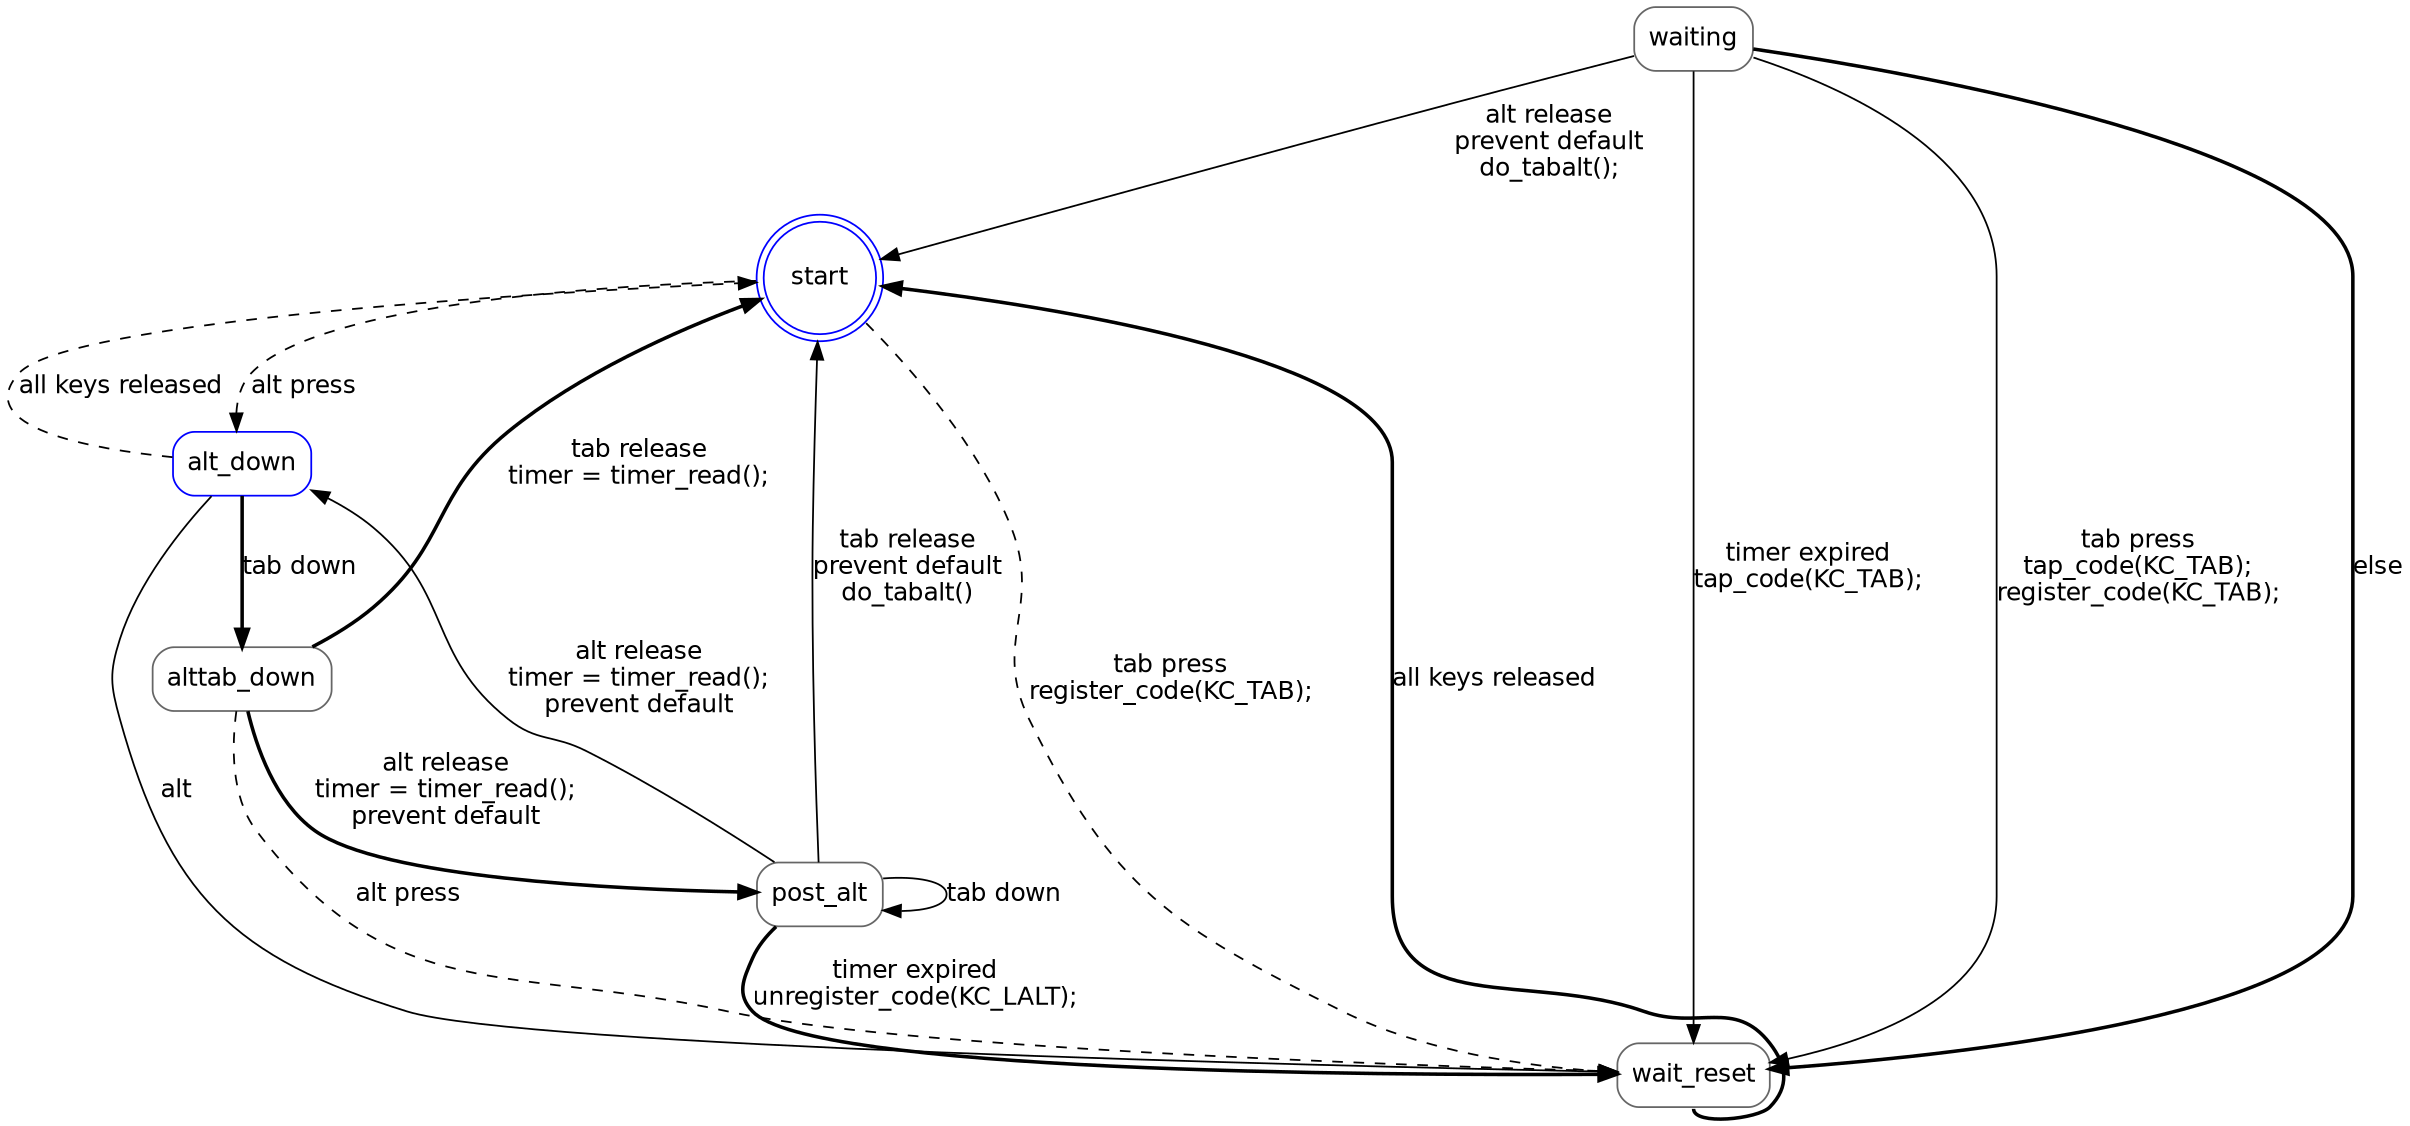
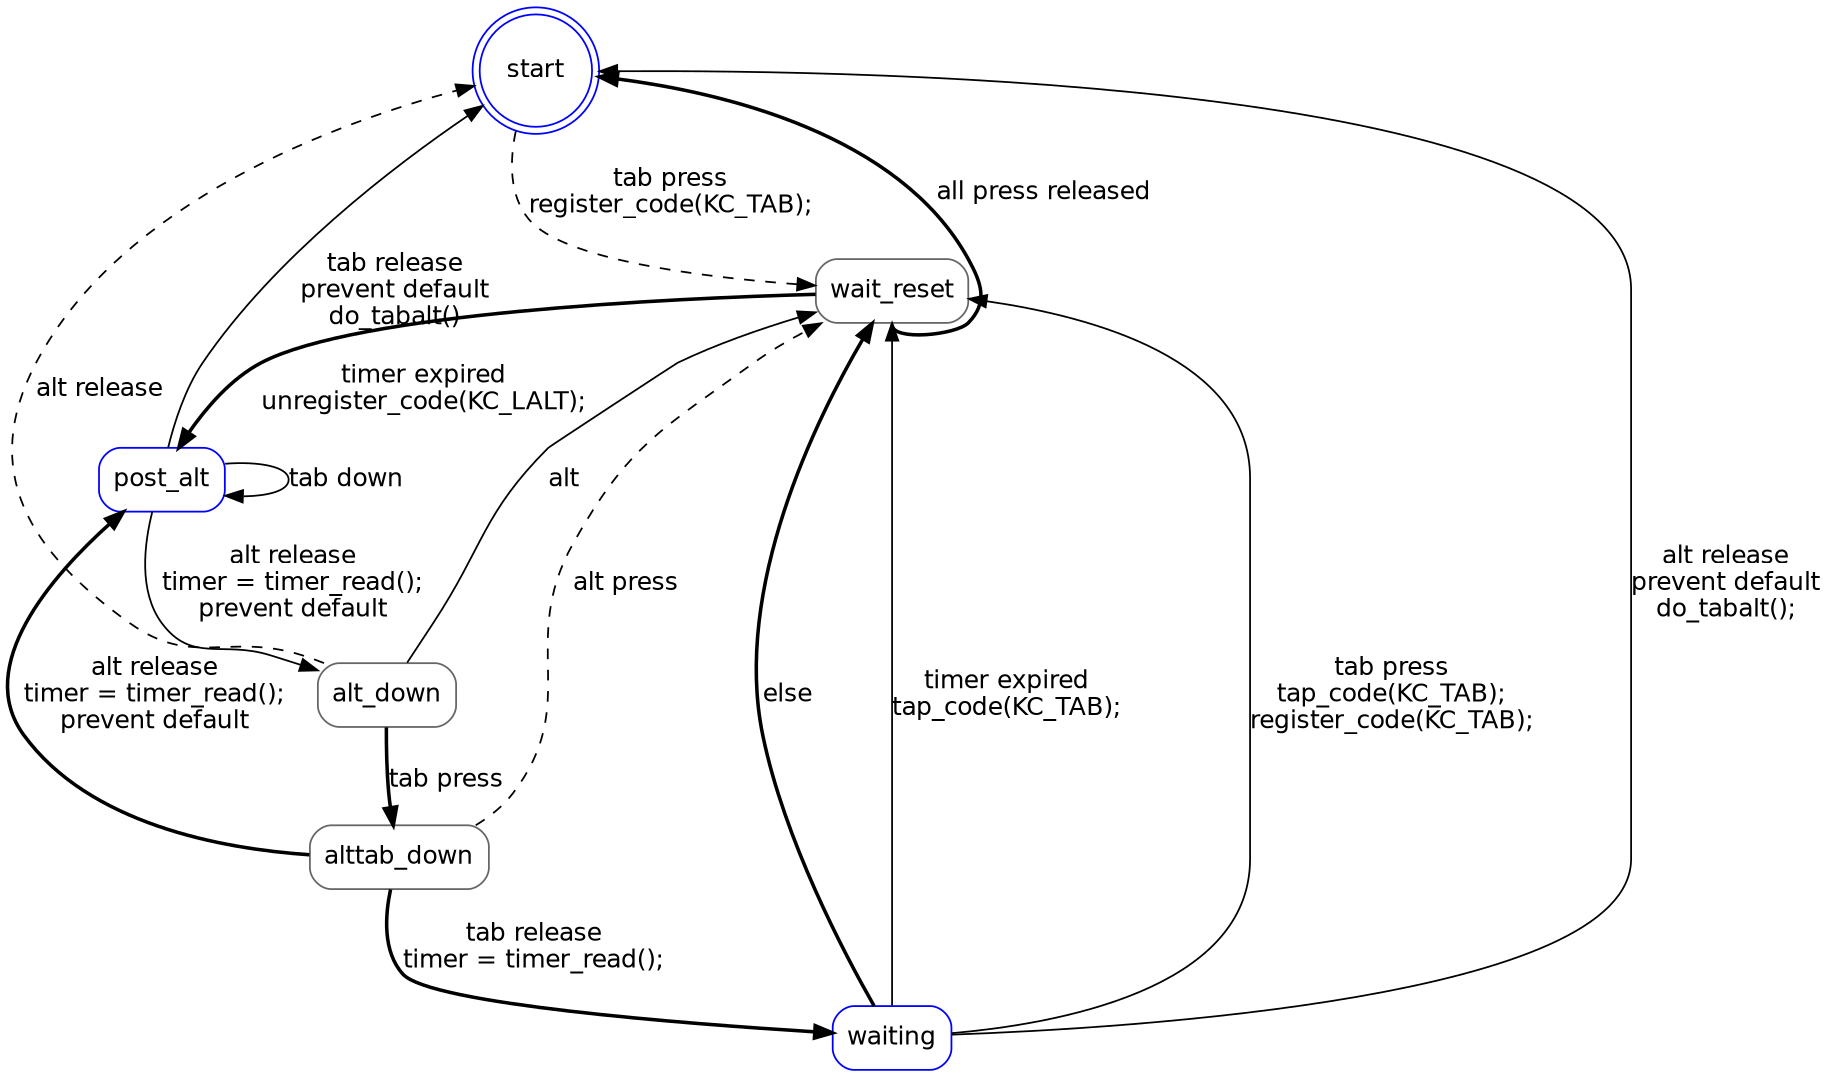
node "waiting": color gray40 -> blue
edge "start" -> "alt_down": removed, label "alt press"
edge "alt_down" -> "start": label "all keys released" -> "alt release"
edge "alttab_down" -> "start": now "alttab_down" -> "waiting"
node "alt_down": color blue -> gray40
edge "alt_down" -> "alttab_down": label "tab down" -> "tab press"
edge "wait_reset" -> "start": label "all keys released" -> "all press released"
node "post_alt": color gray40 -> blue
edge "post_alt" -> "wait_reset": reversed
